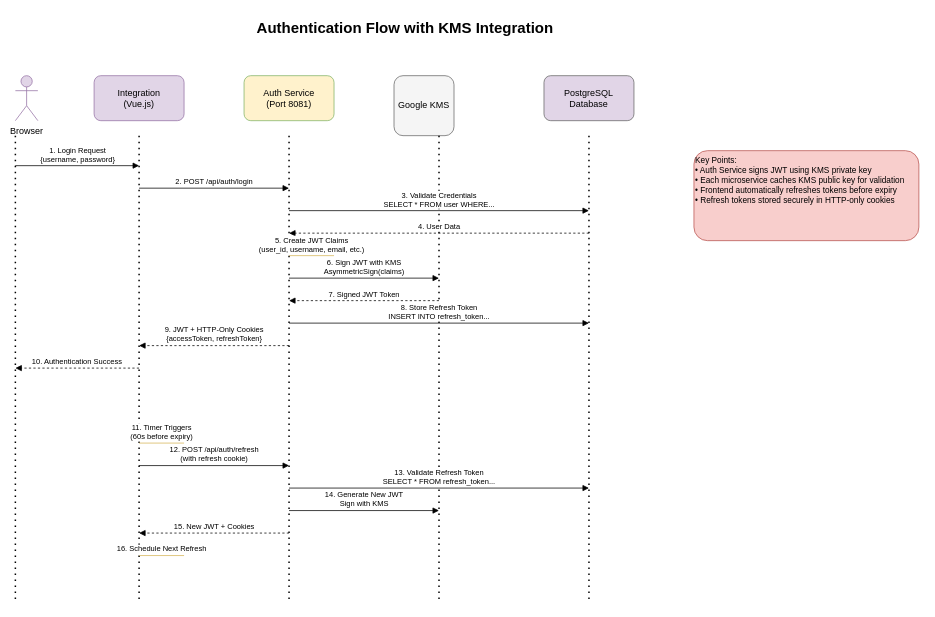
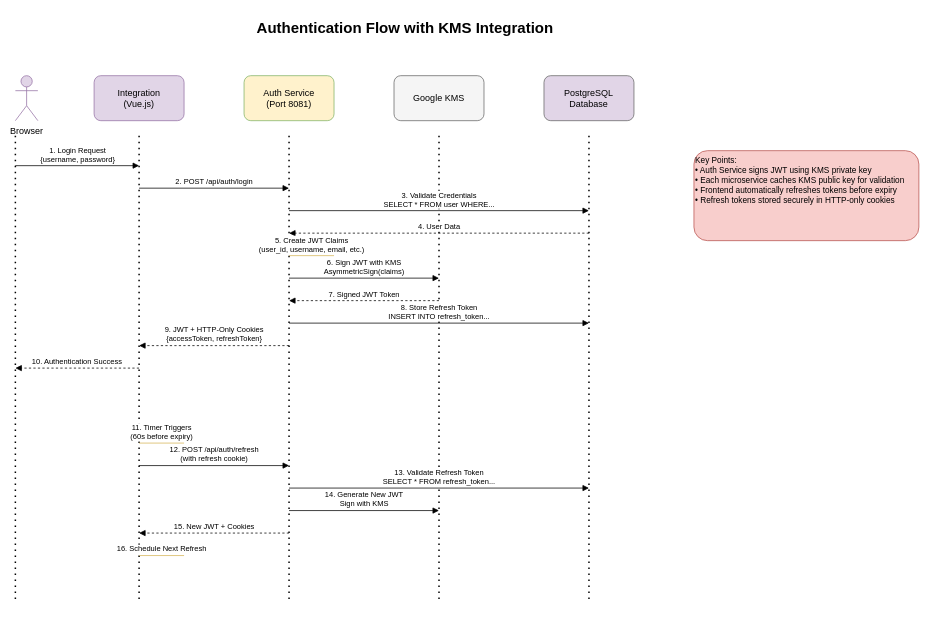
node "Google KMS": size 60x60 -> 90x45
